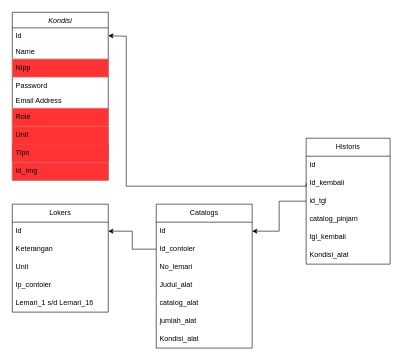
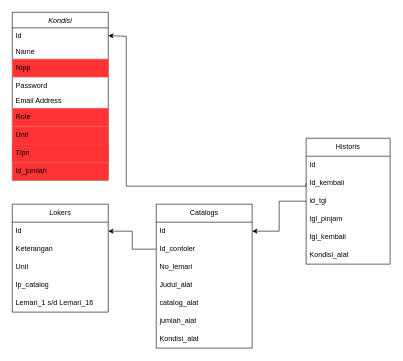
node "Id_img": label "Id_img" -> "Id_jumlah"
node "catalog_pinjam": label "catalog_pinjam" -> "tgl_pinjam"
node "Ip_contoler": label "Ip_contoler" -> "Ip_catalog"
